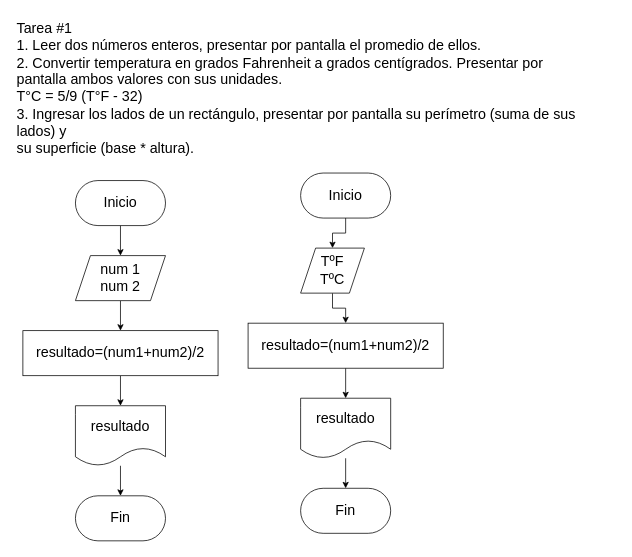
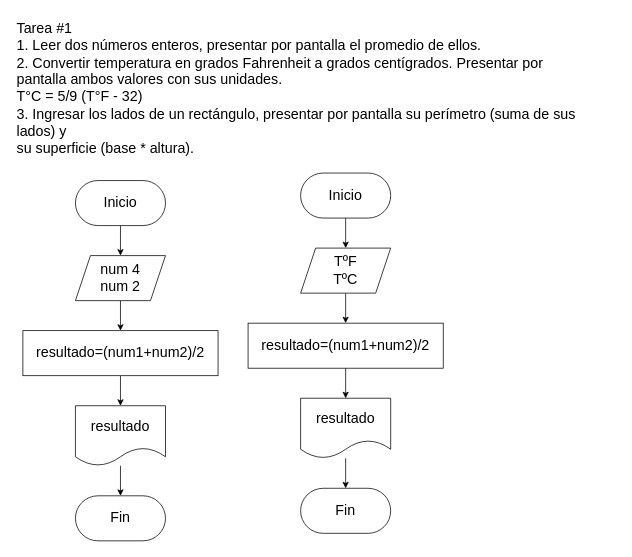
node "TºF TºC": size 64x45 -> 90x45
node "num 1 num 2": label "num 1 num 2" -> "num 4 num 2"
